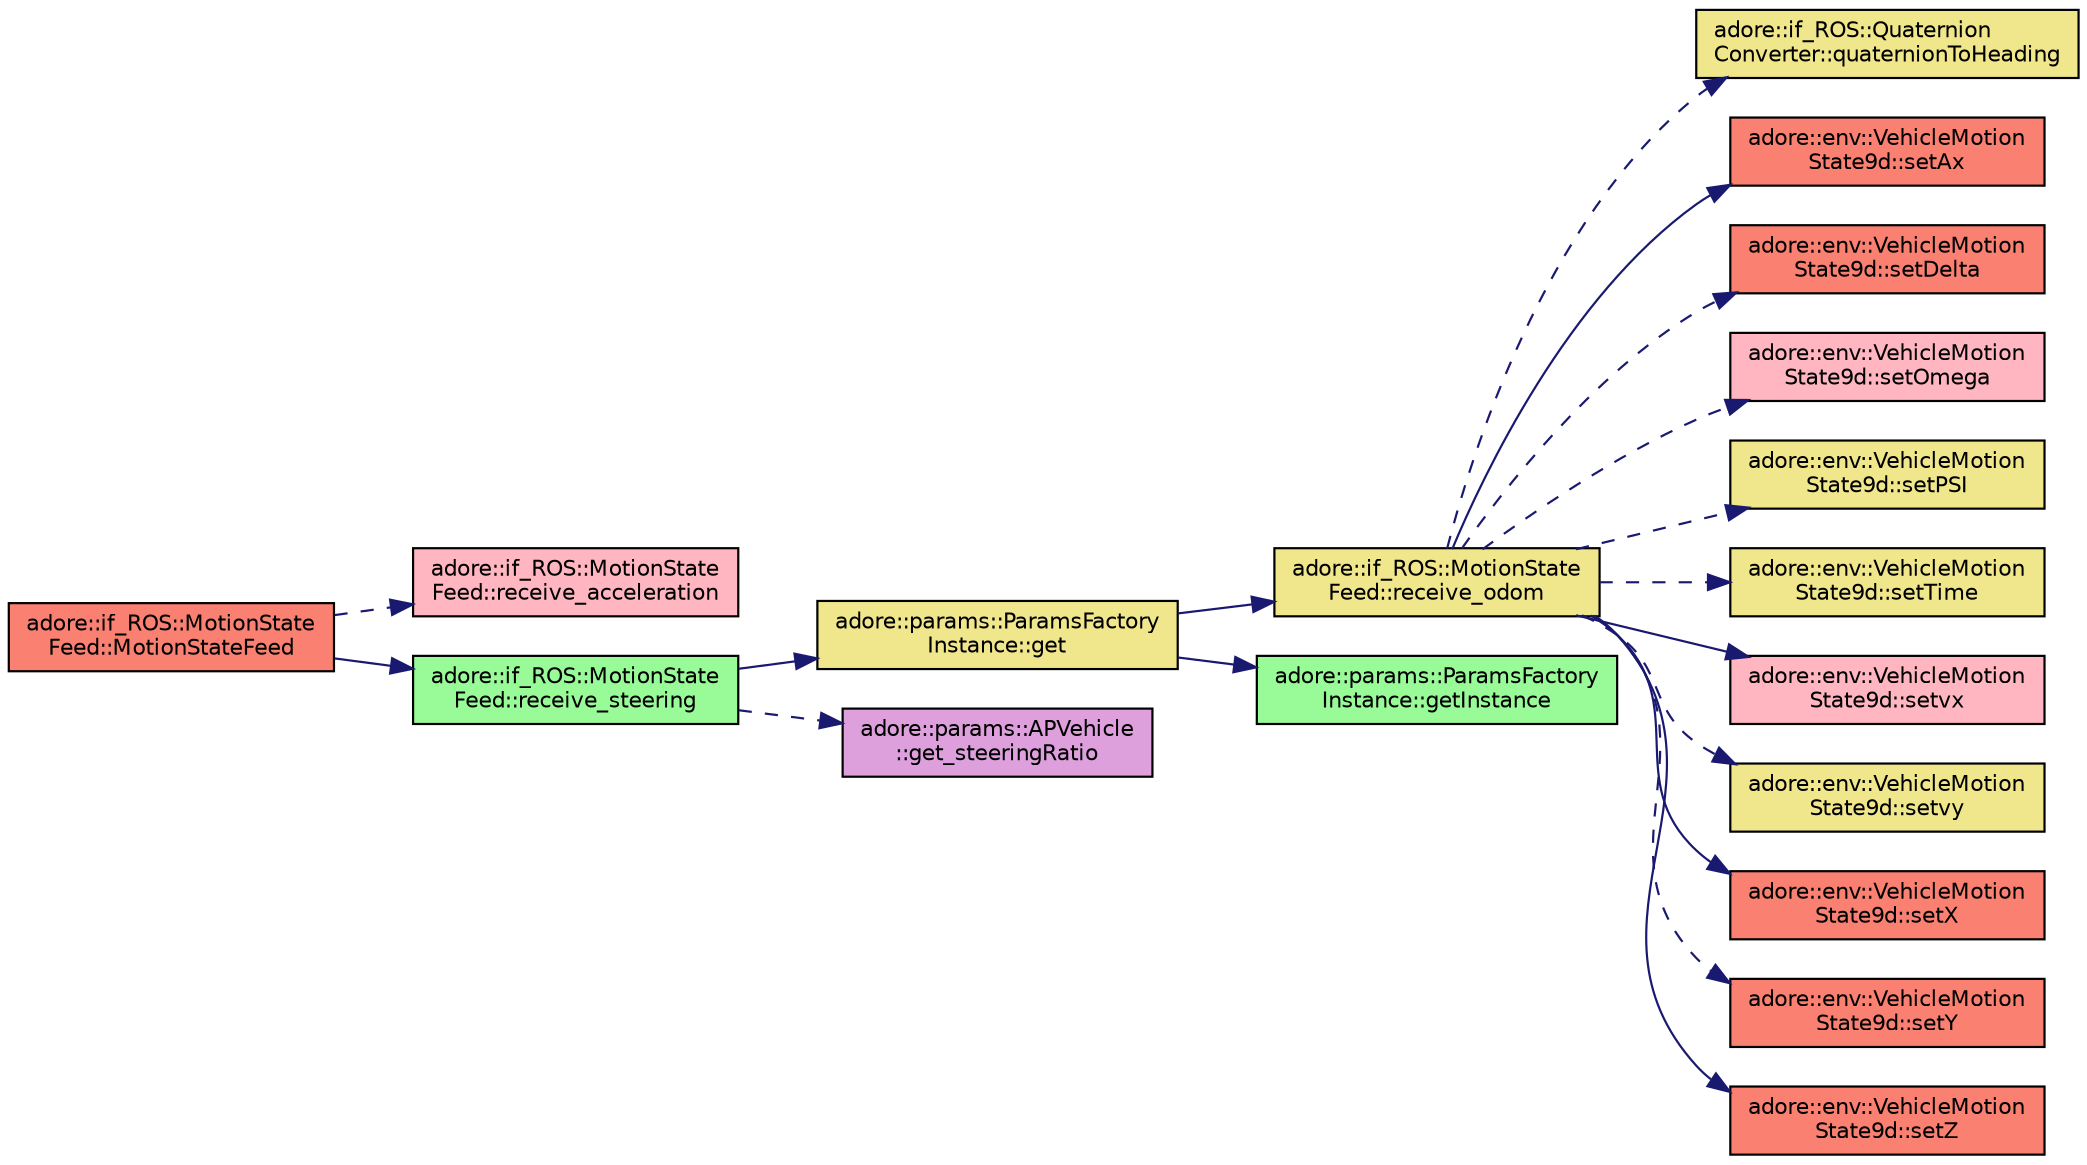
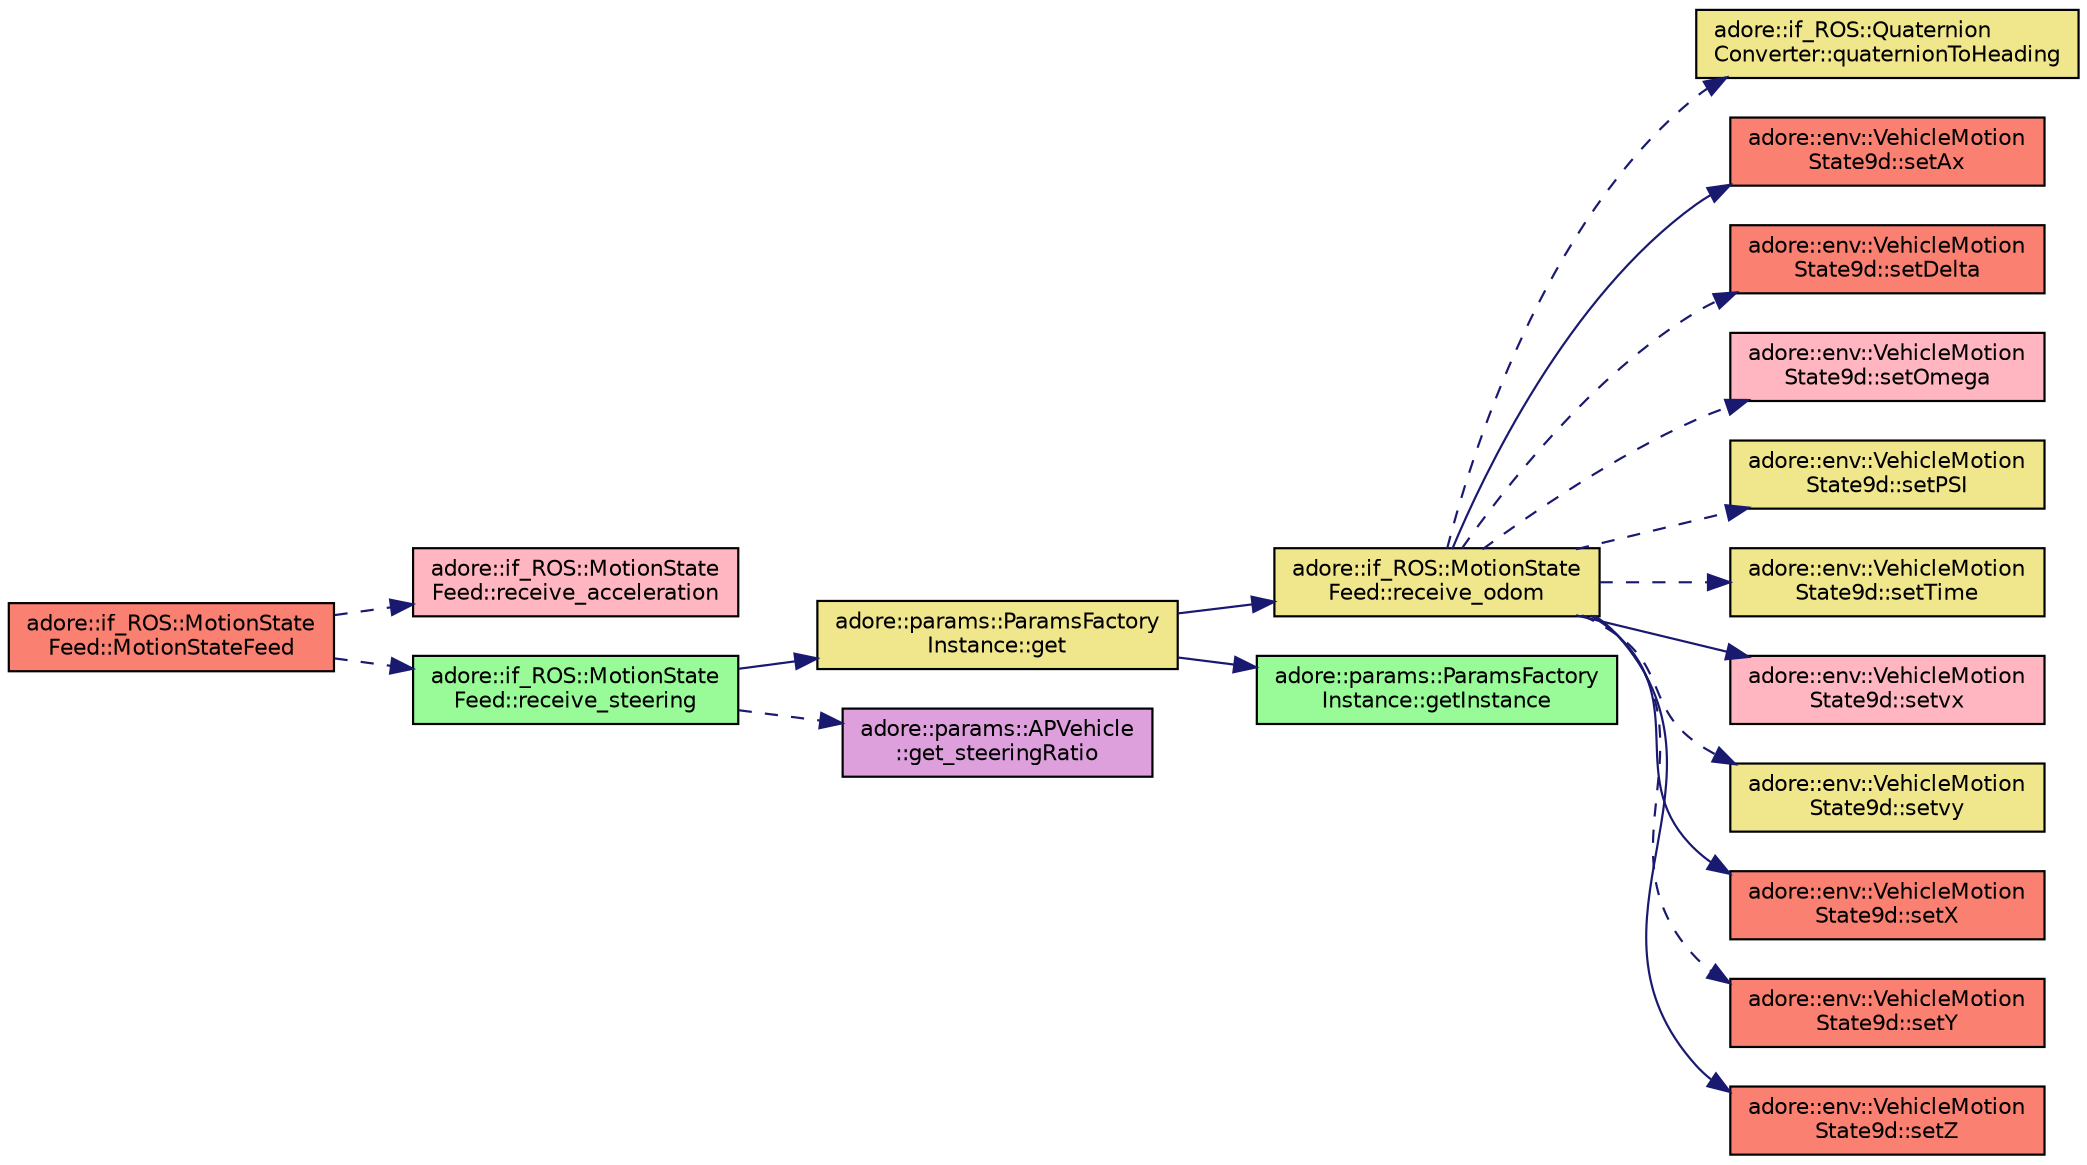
edge "adore::if_ROS::MotionState Feed::MotionStateFeed" -> "adore::if_ROS::MotionState Feed::receive_steering": style solid -> dashed
